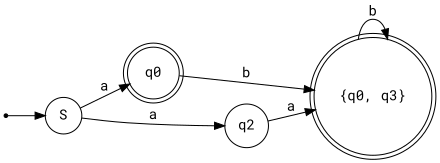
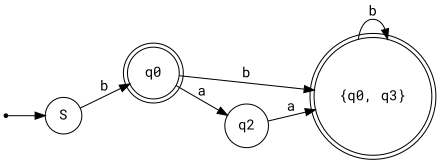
edge "S" -> "q0": label "a" -> "b"
edge "S" -> "q2": now "q0" -> "q2"
